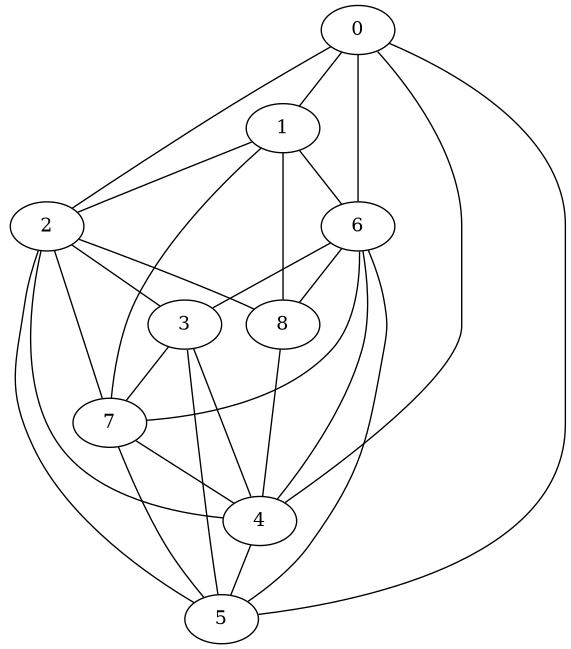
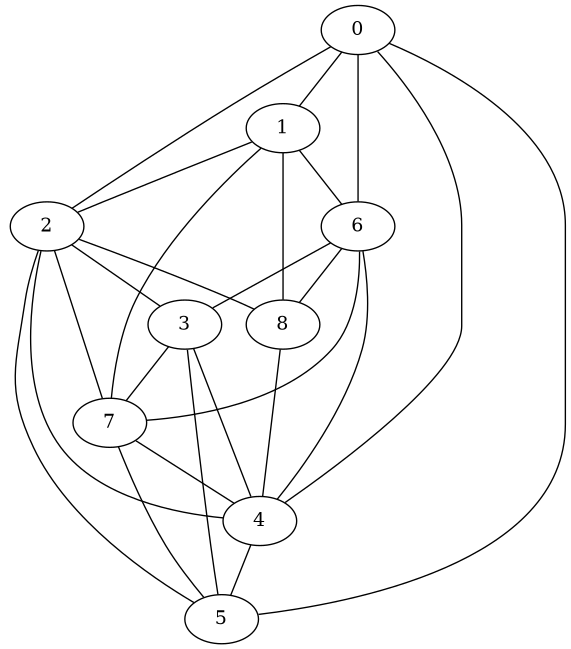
edge "6" -- "5": removed
